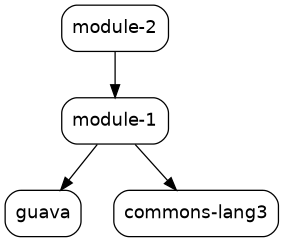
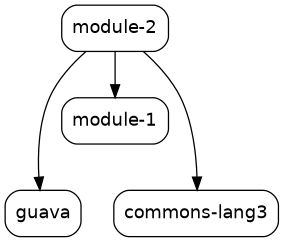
edge "module-1" -> "guava": now "module-2" -> "guava"
edge "module-1" -> "commons-lang3": now "module-2" -> "commons-lang3"
